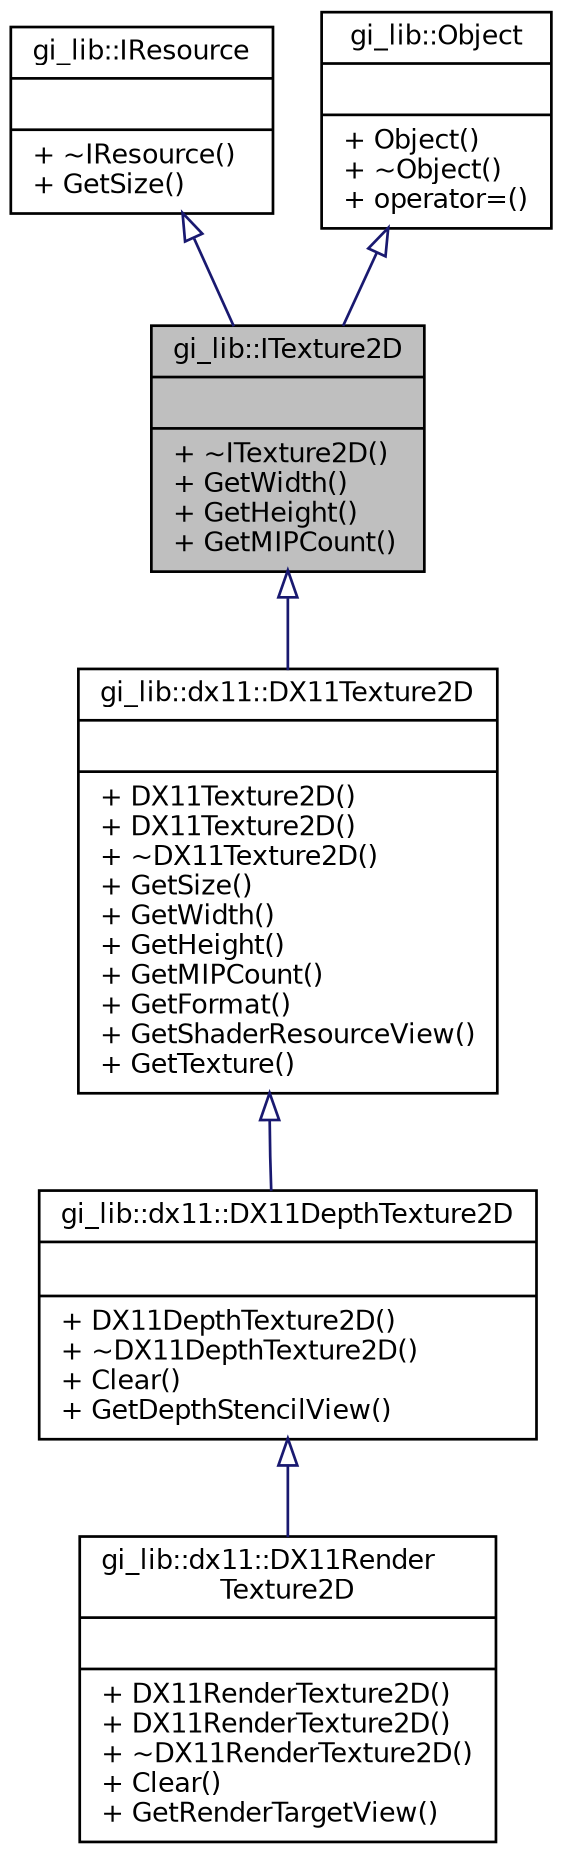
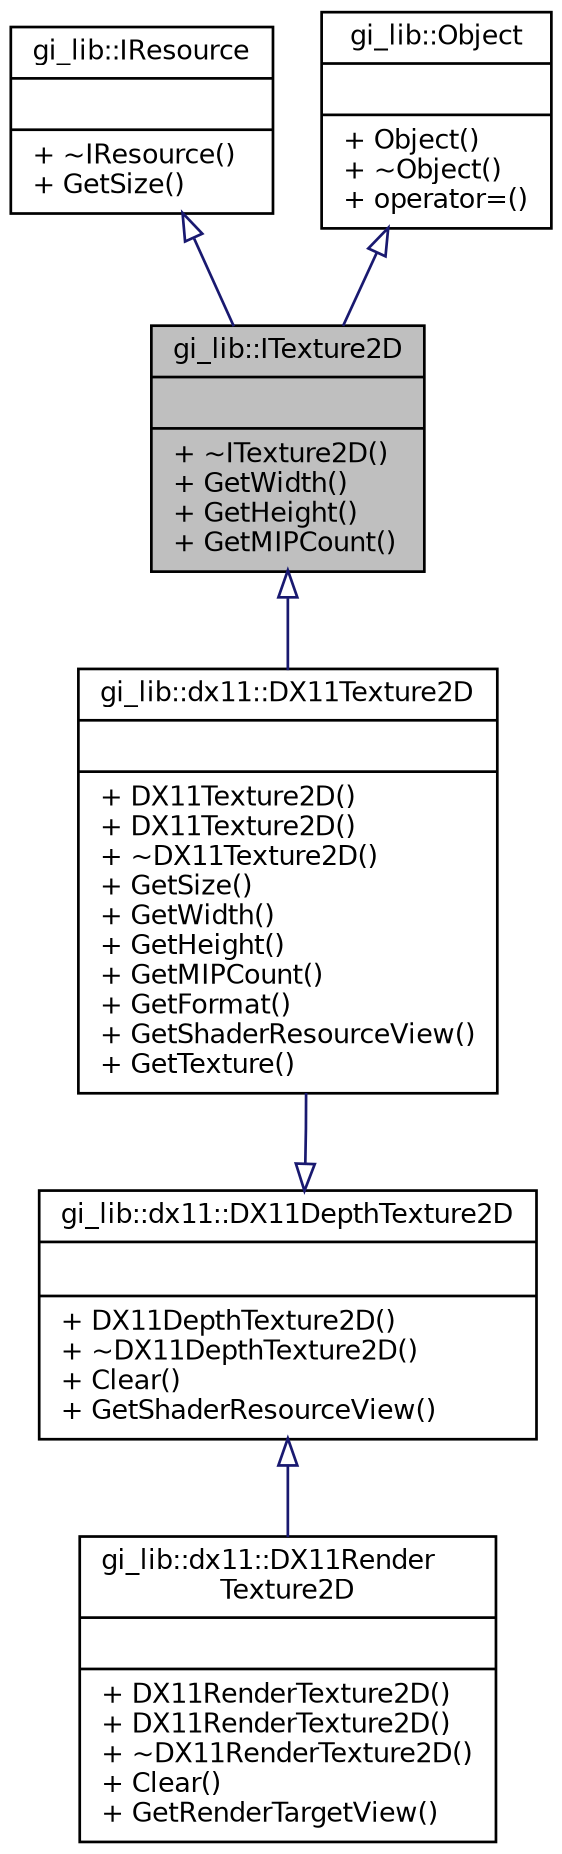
edge "gi_lib::dx11::DX11DepthTexture2D" -> "gi_lib::dx11::DX11Texture2D": reversed
node "gi_lib::dx11::DX11DepthTexture2D": text "+ GetDepthStencilView()" -> "+ GetShaderResourceView()"
